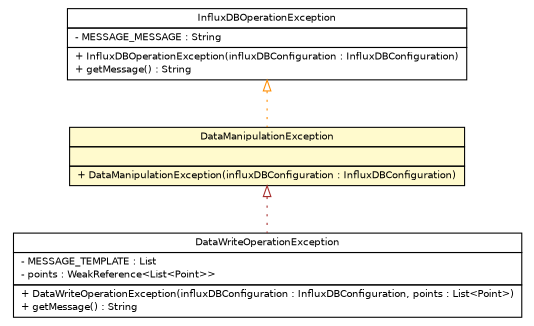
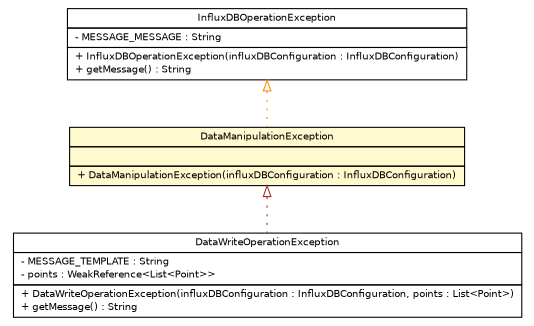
node "DataWriteOperationException": text "- MESSAGE_TEMPLATE : List" -> "- MESSAGE_TEMPLATE : String"
